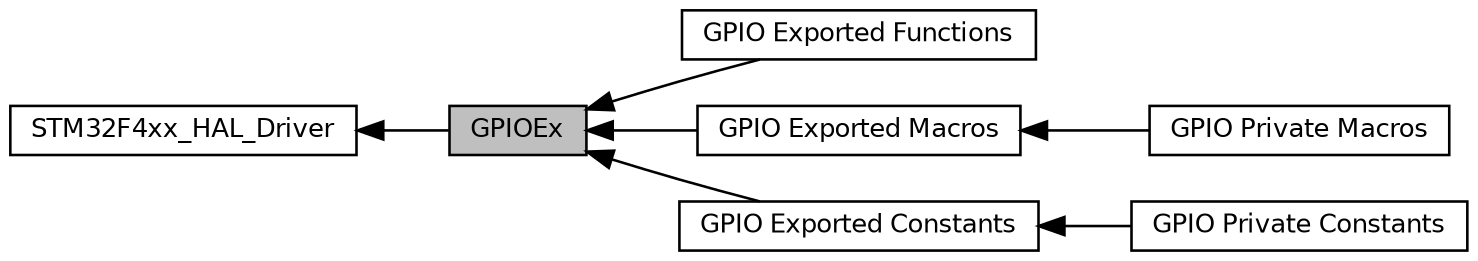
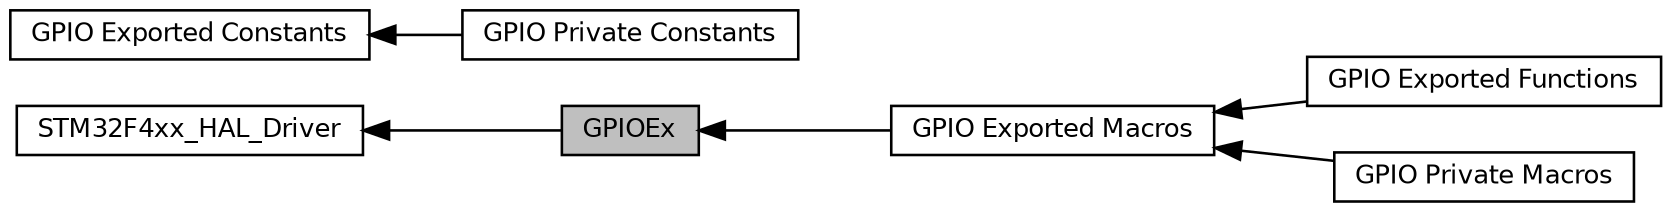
edge "GPIO Exported Functions" -> "GPIOEx": now "GPIO Exported Functions" -> "GPIO Exported Macros"
edge "GPIO Exported Constants" -> "GPIOEx": removed
